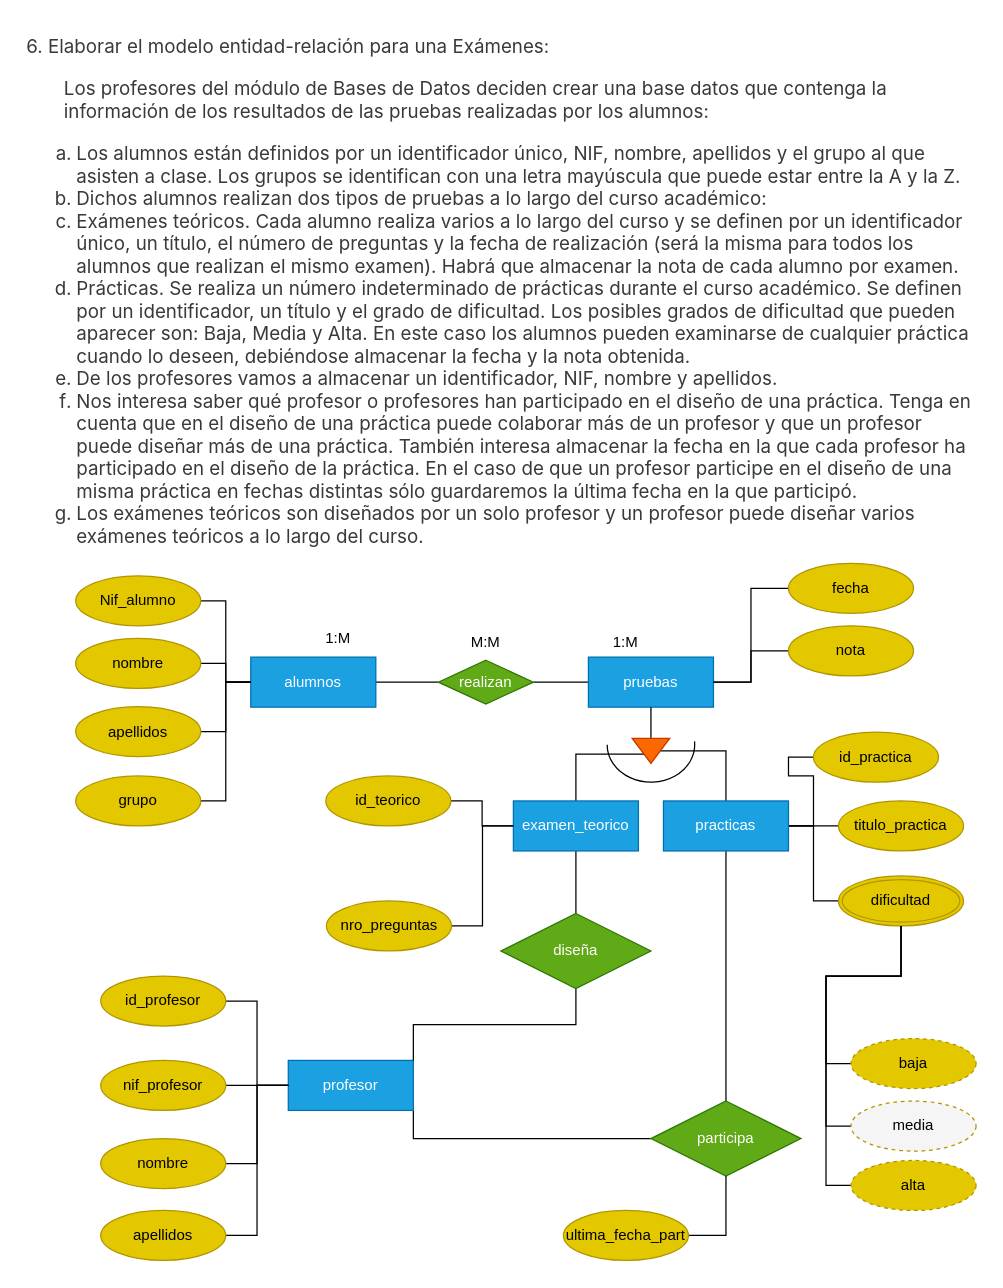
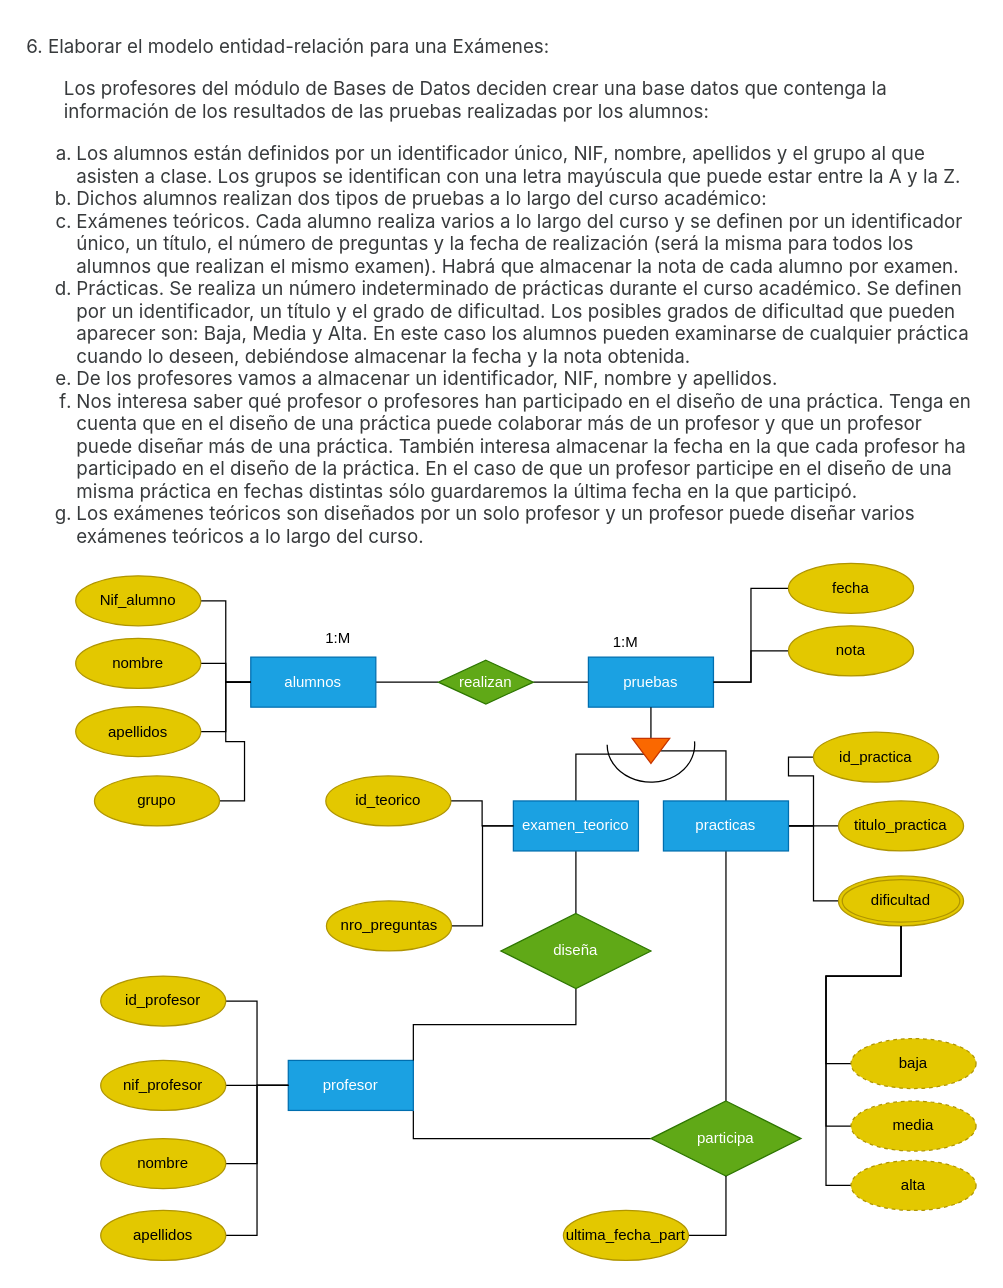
node "M:M": removed
node "grupo": moved (138, 801) -> (157, 801)
node "media": fillcolor #f5f5f5 -> #e3c800
